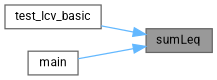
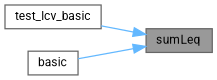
node "main": label "main" -> "basic"
